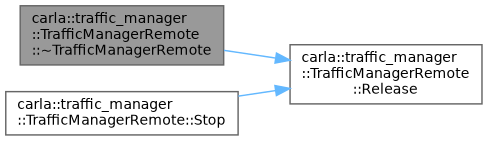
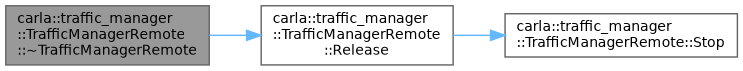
edge "carla::traffic_manager ::TrafficManagerRemote::Stop" -> "carla::traffic_manager ::TrafficManagerRemote ::Release": reversed
